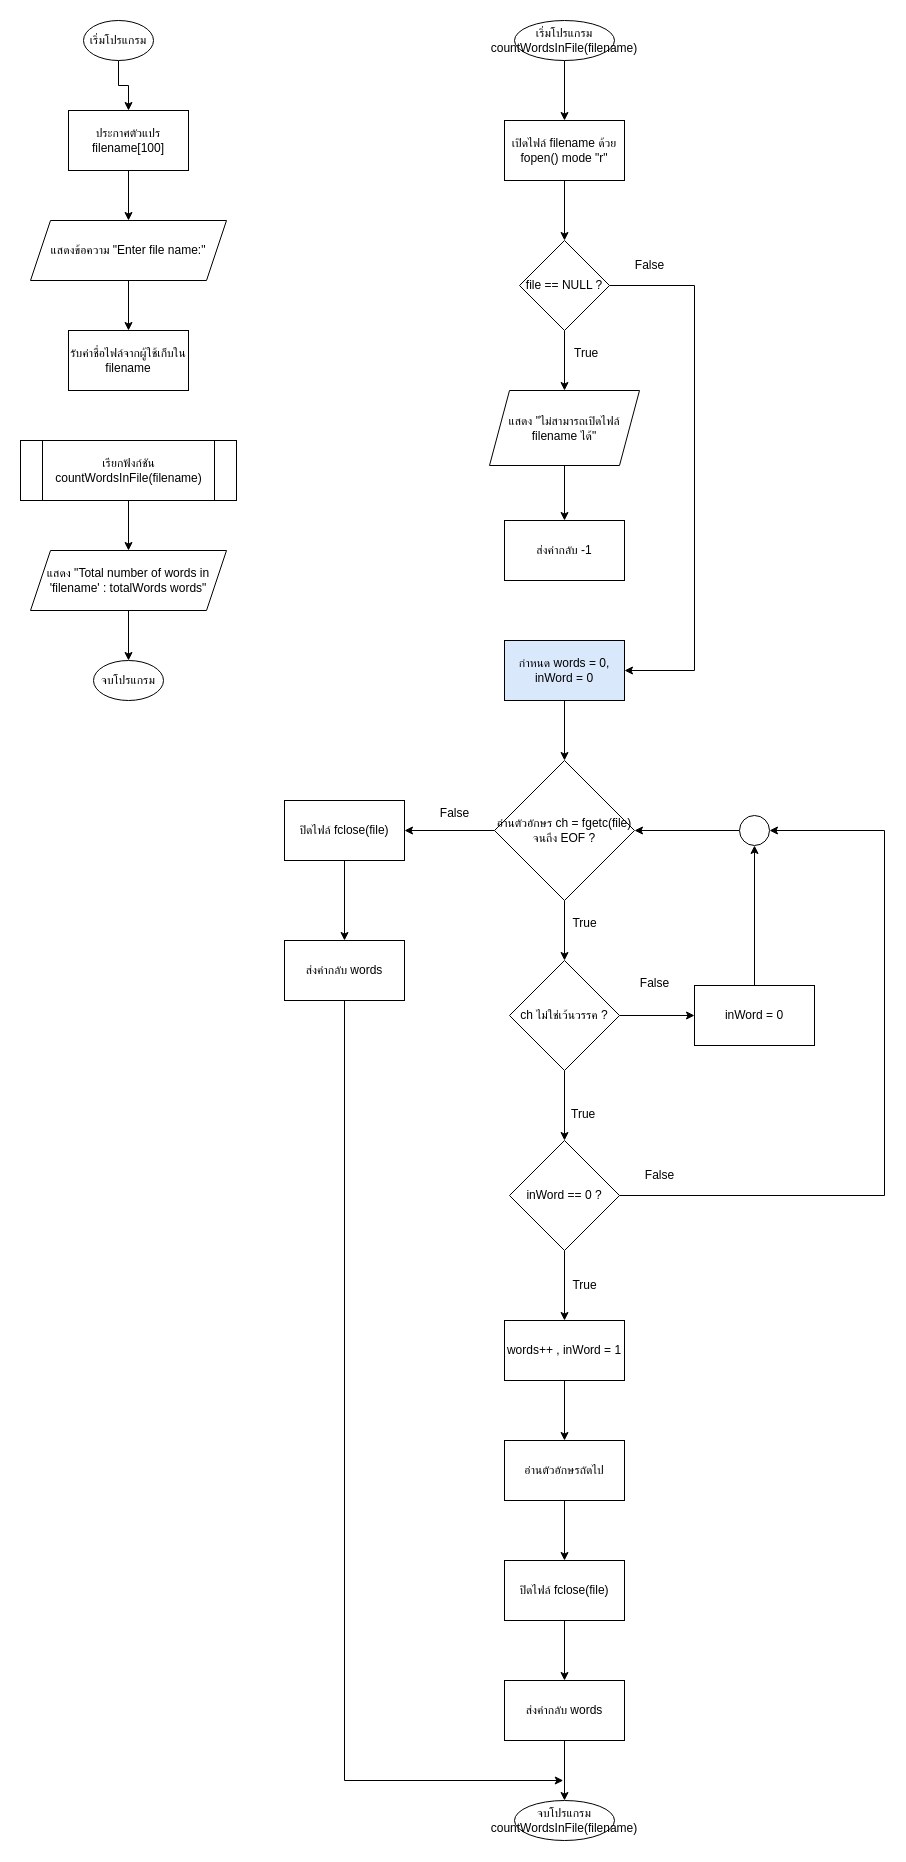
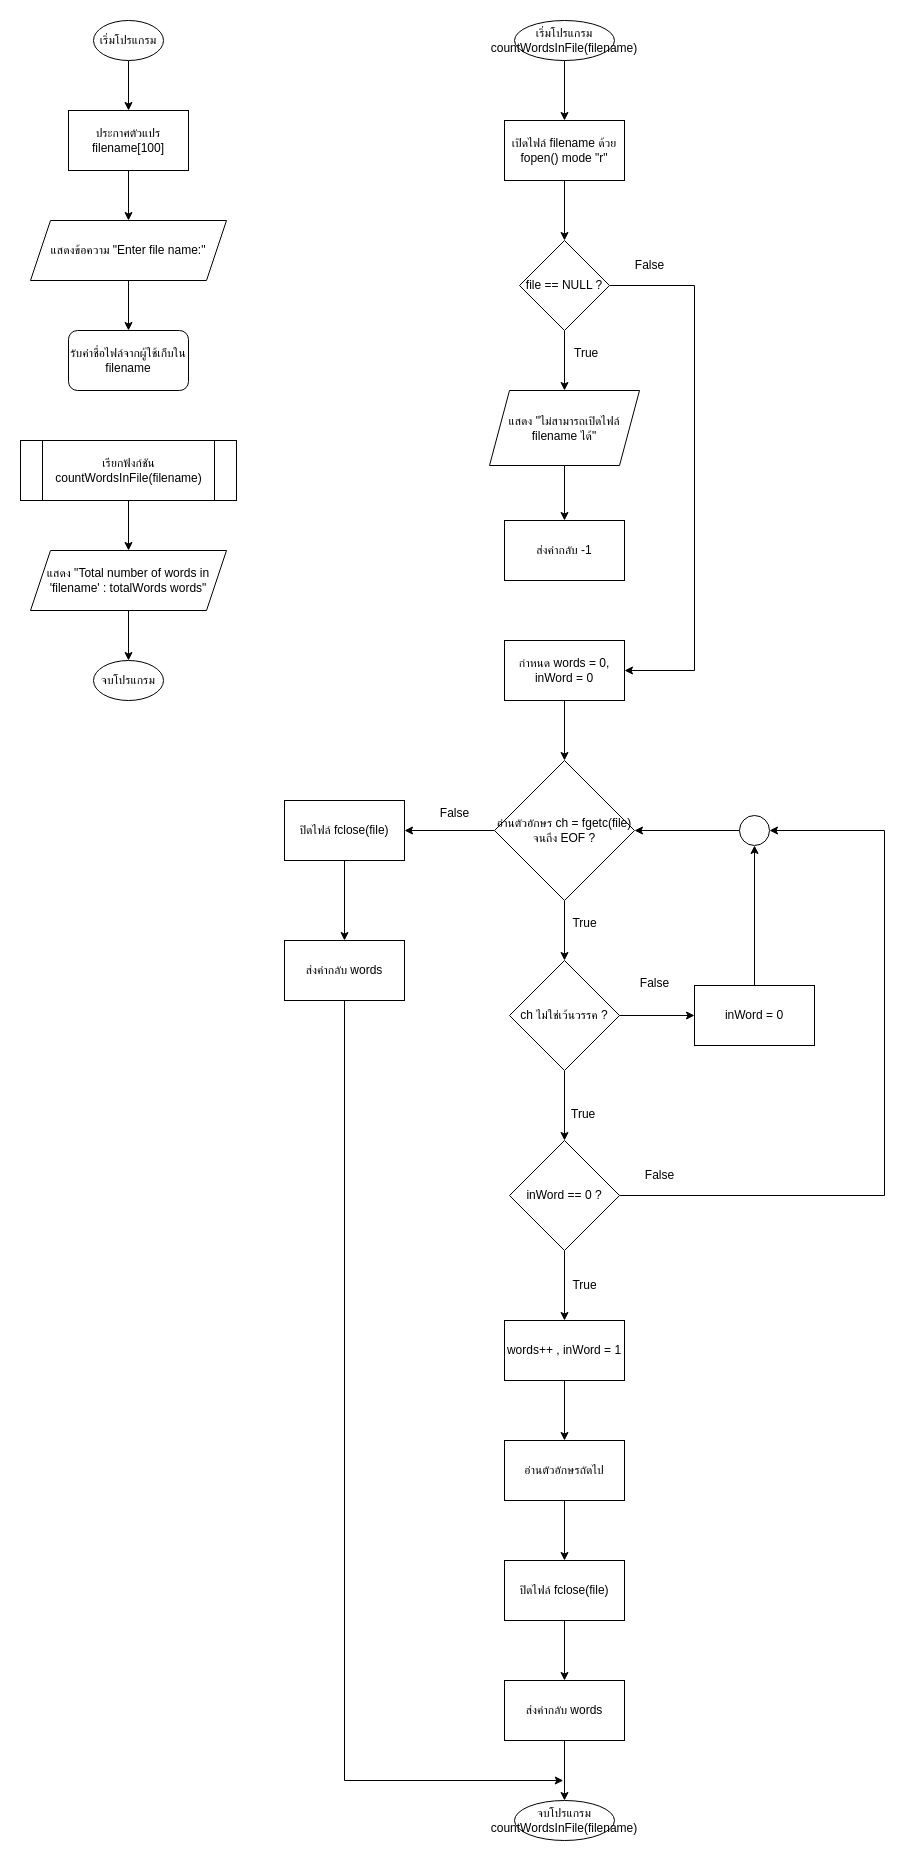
node "เริ่มโปรแกรม": moved (119, 41) -> (129, 41)
node "รับค่าชื่อไฟล์จากผู้ใช้เก็บใน filename": shape rectangle -> rounded rectangle
node "กำหนด words = 0, inWord = 0": fillcolor #dae8fc -> #ffffff
